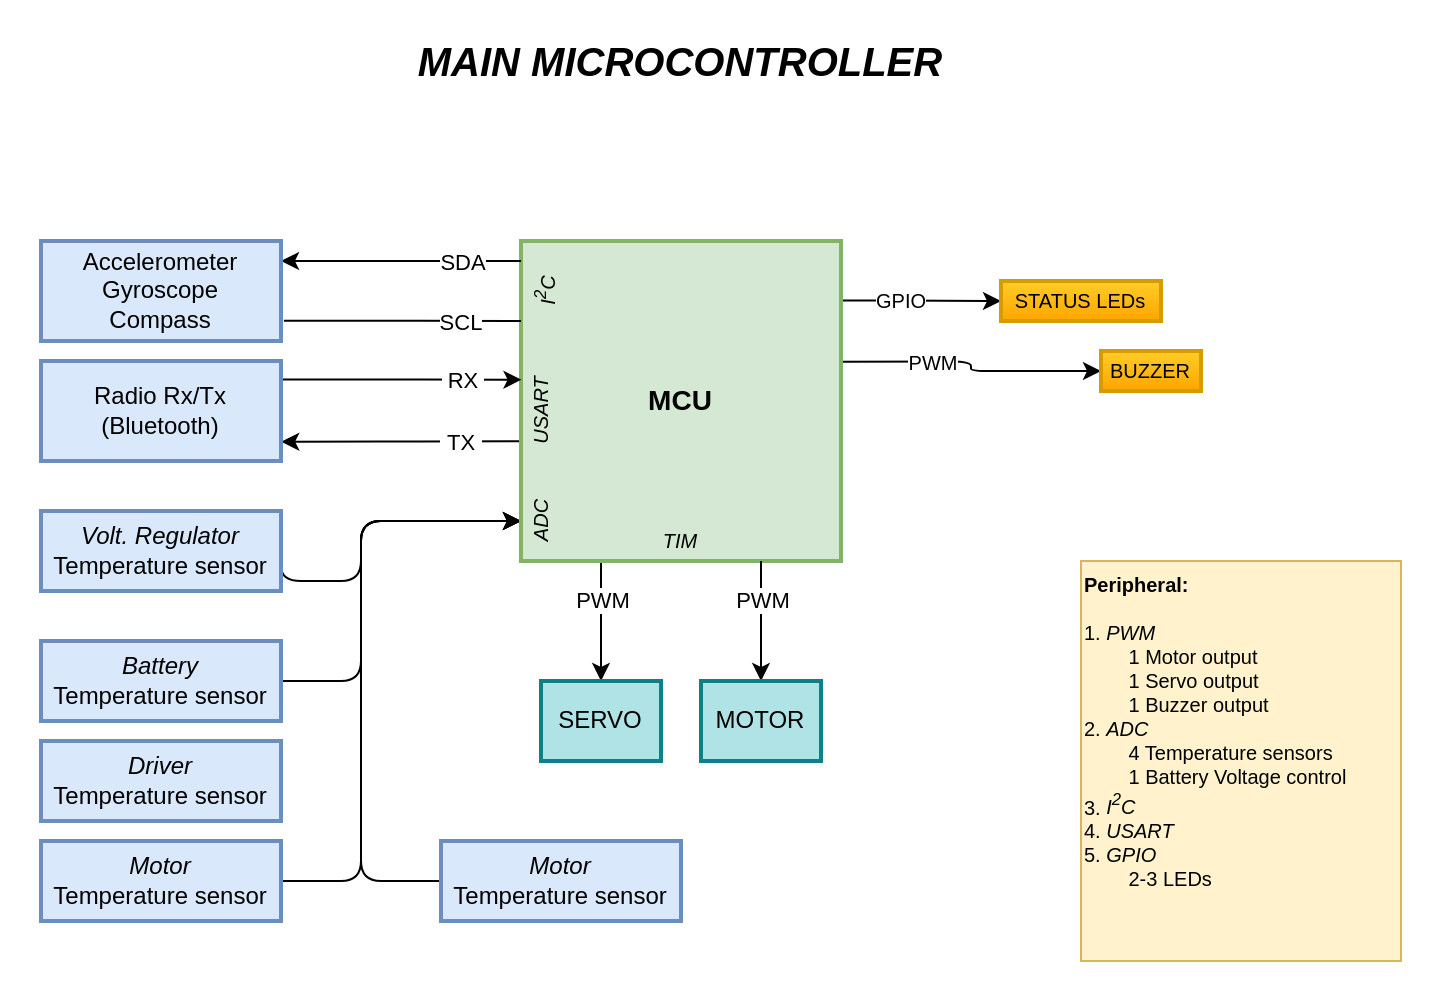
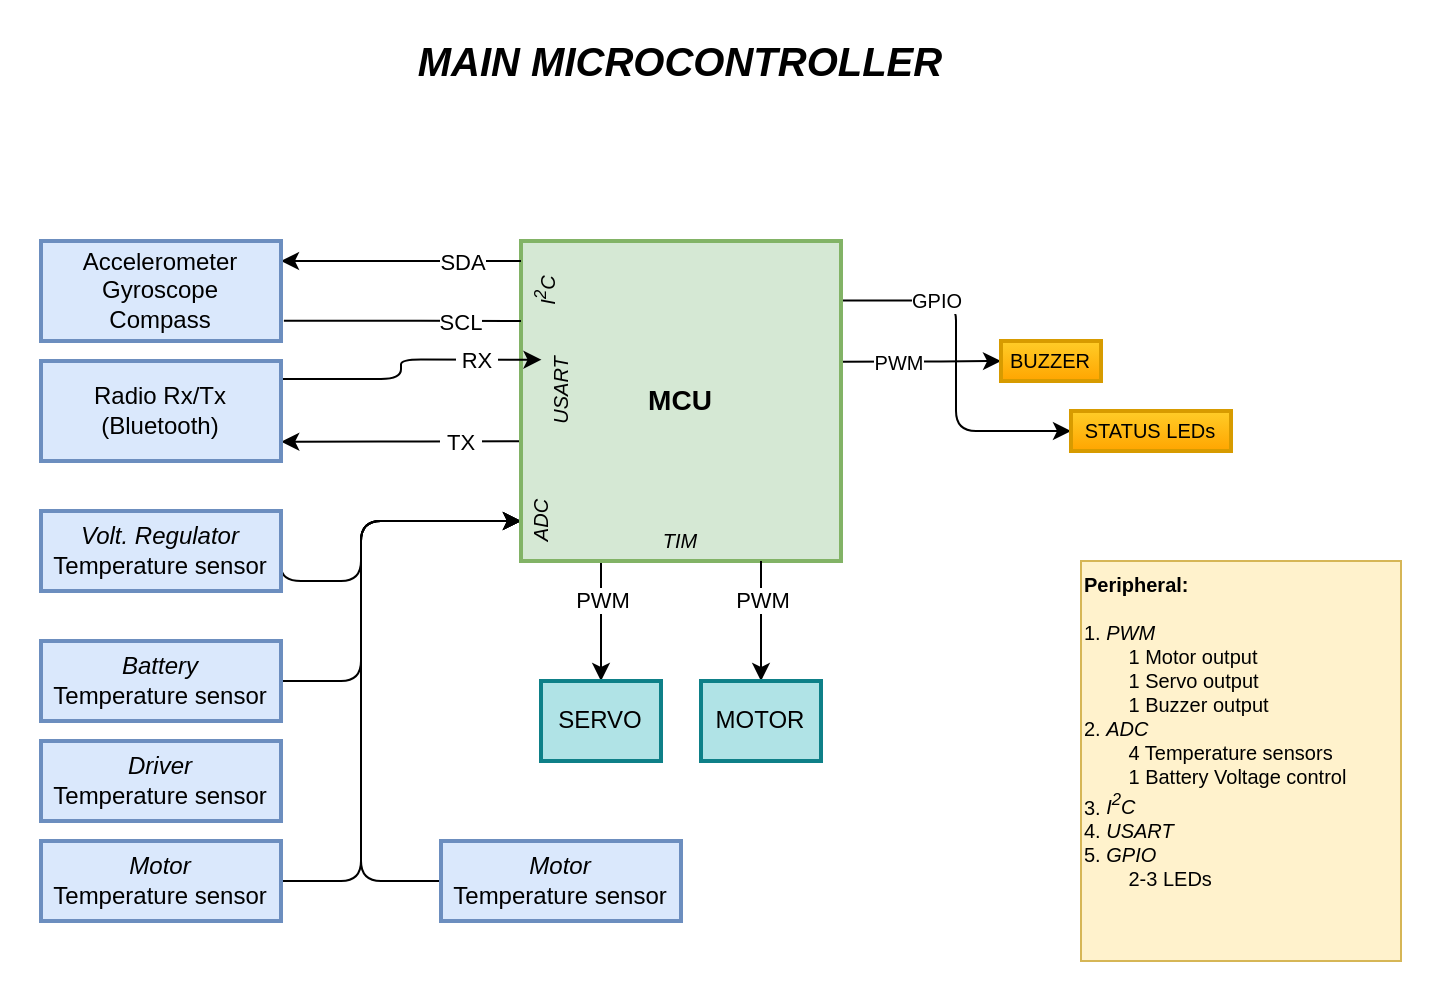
node "STATUS LEDs": moved (1081, 301) -> (1151, 431)
node "BUZZER": moved (1151, 371) -> (1051, 361)
node "USART": moved (541, 411) -> (561, 391)
